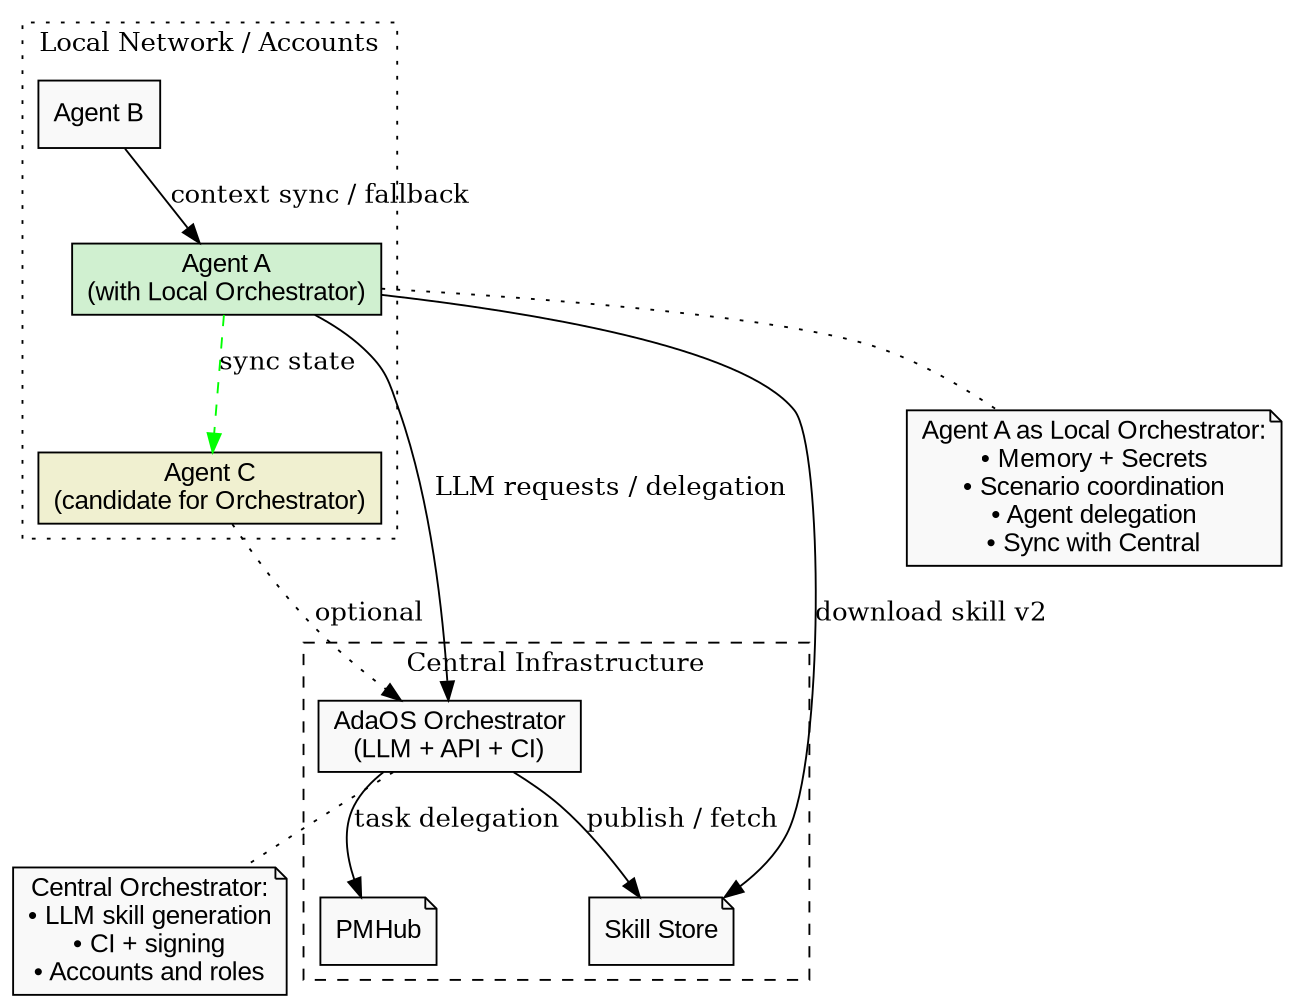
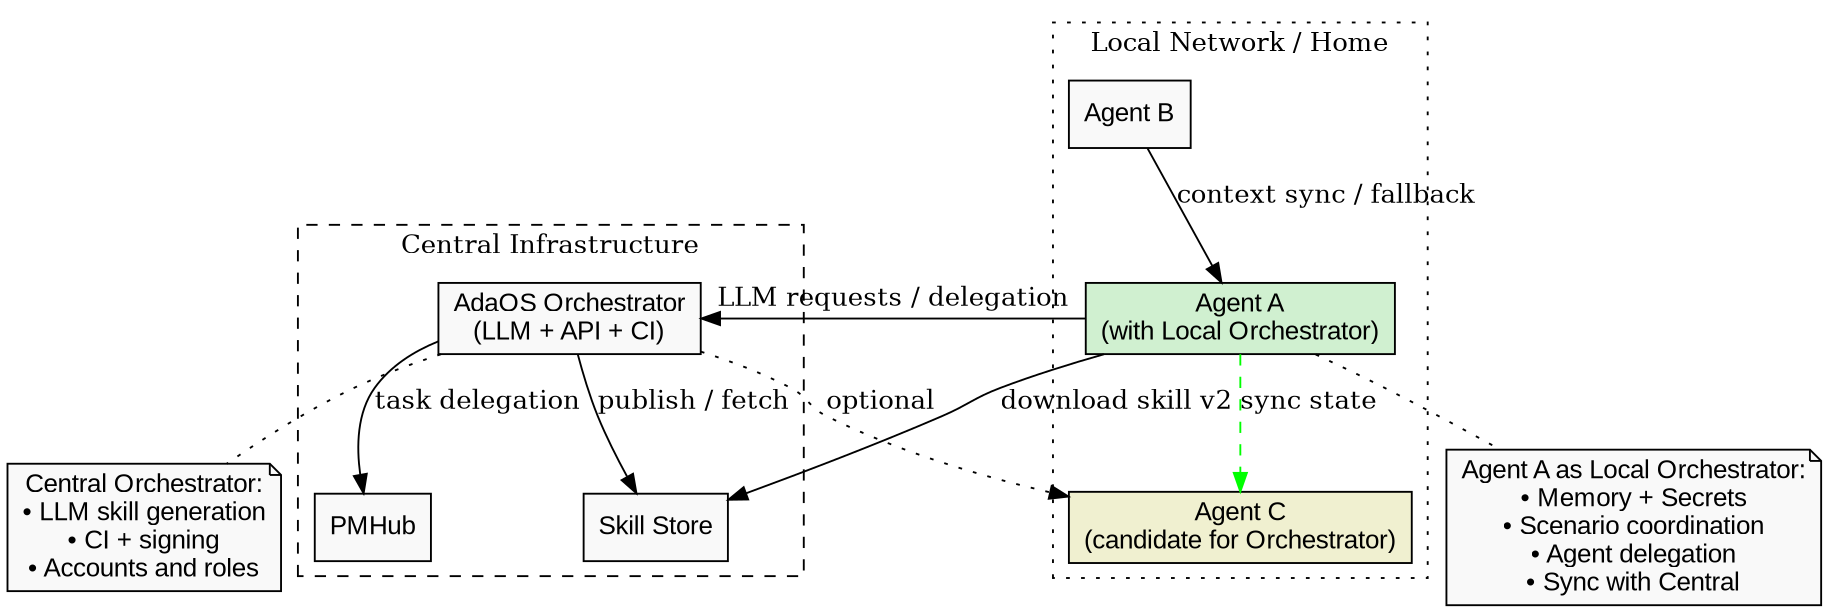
cluster "Local Network / Accounts": label "Local Network / Accounts" -> "Local Network / Home"
edge "Agent C (candidate for Orchestrator)" -> "AdaOS Orchestrator (LLM + API + CI)": reversed
node "PMHub": shape note -> box
node "Skill Store": shape note -> box
